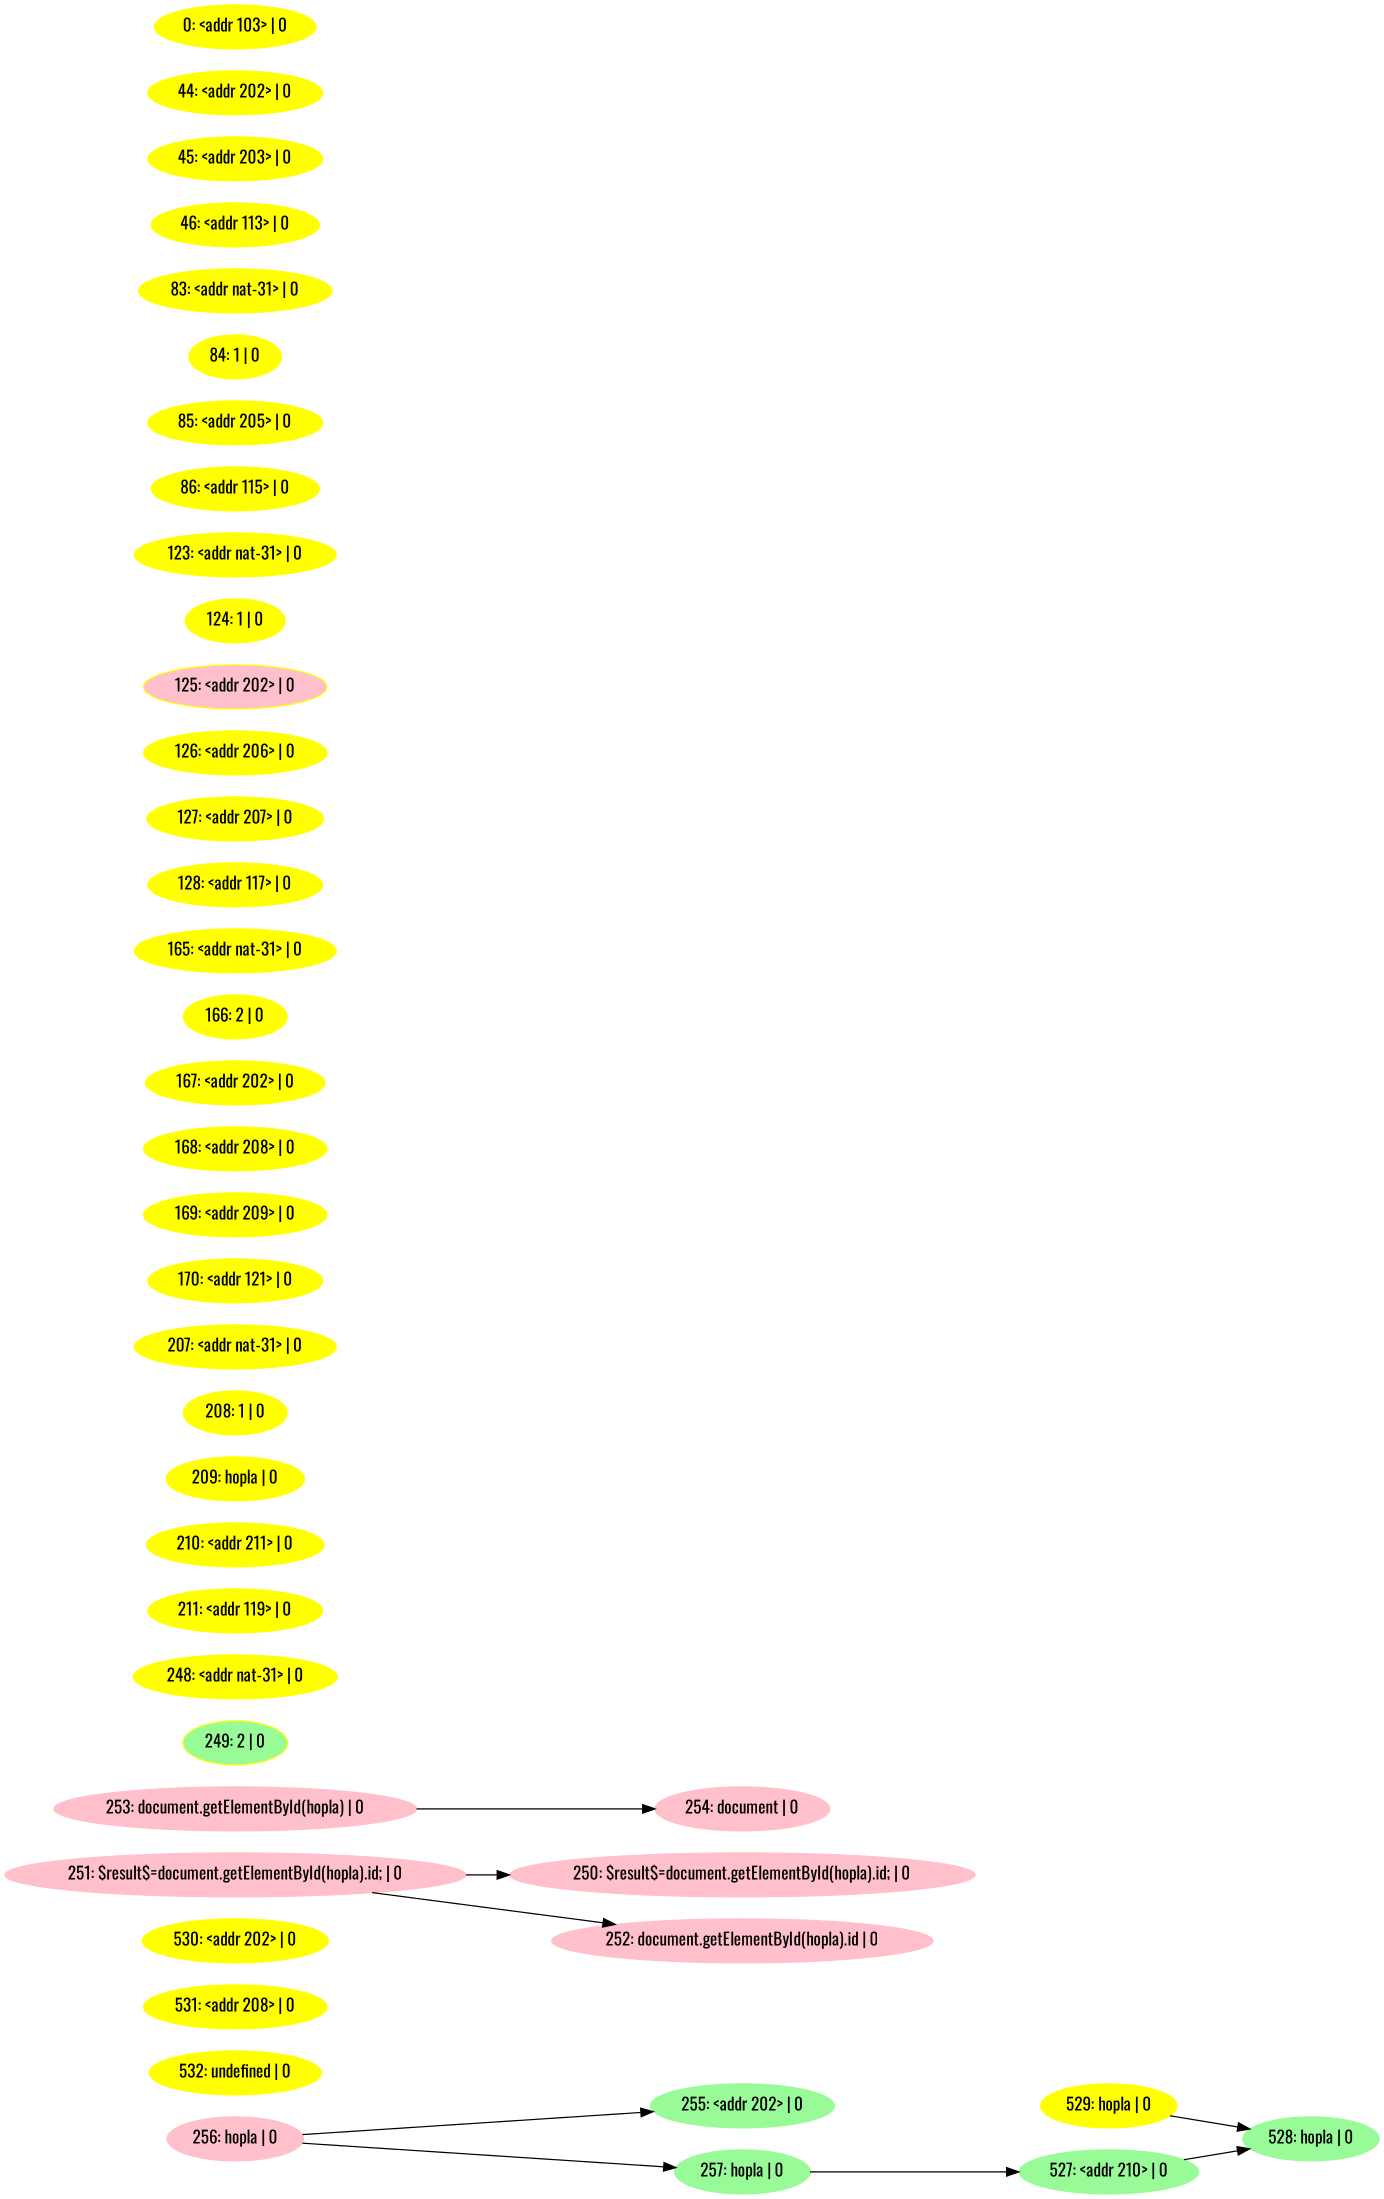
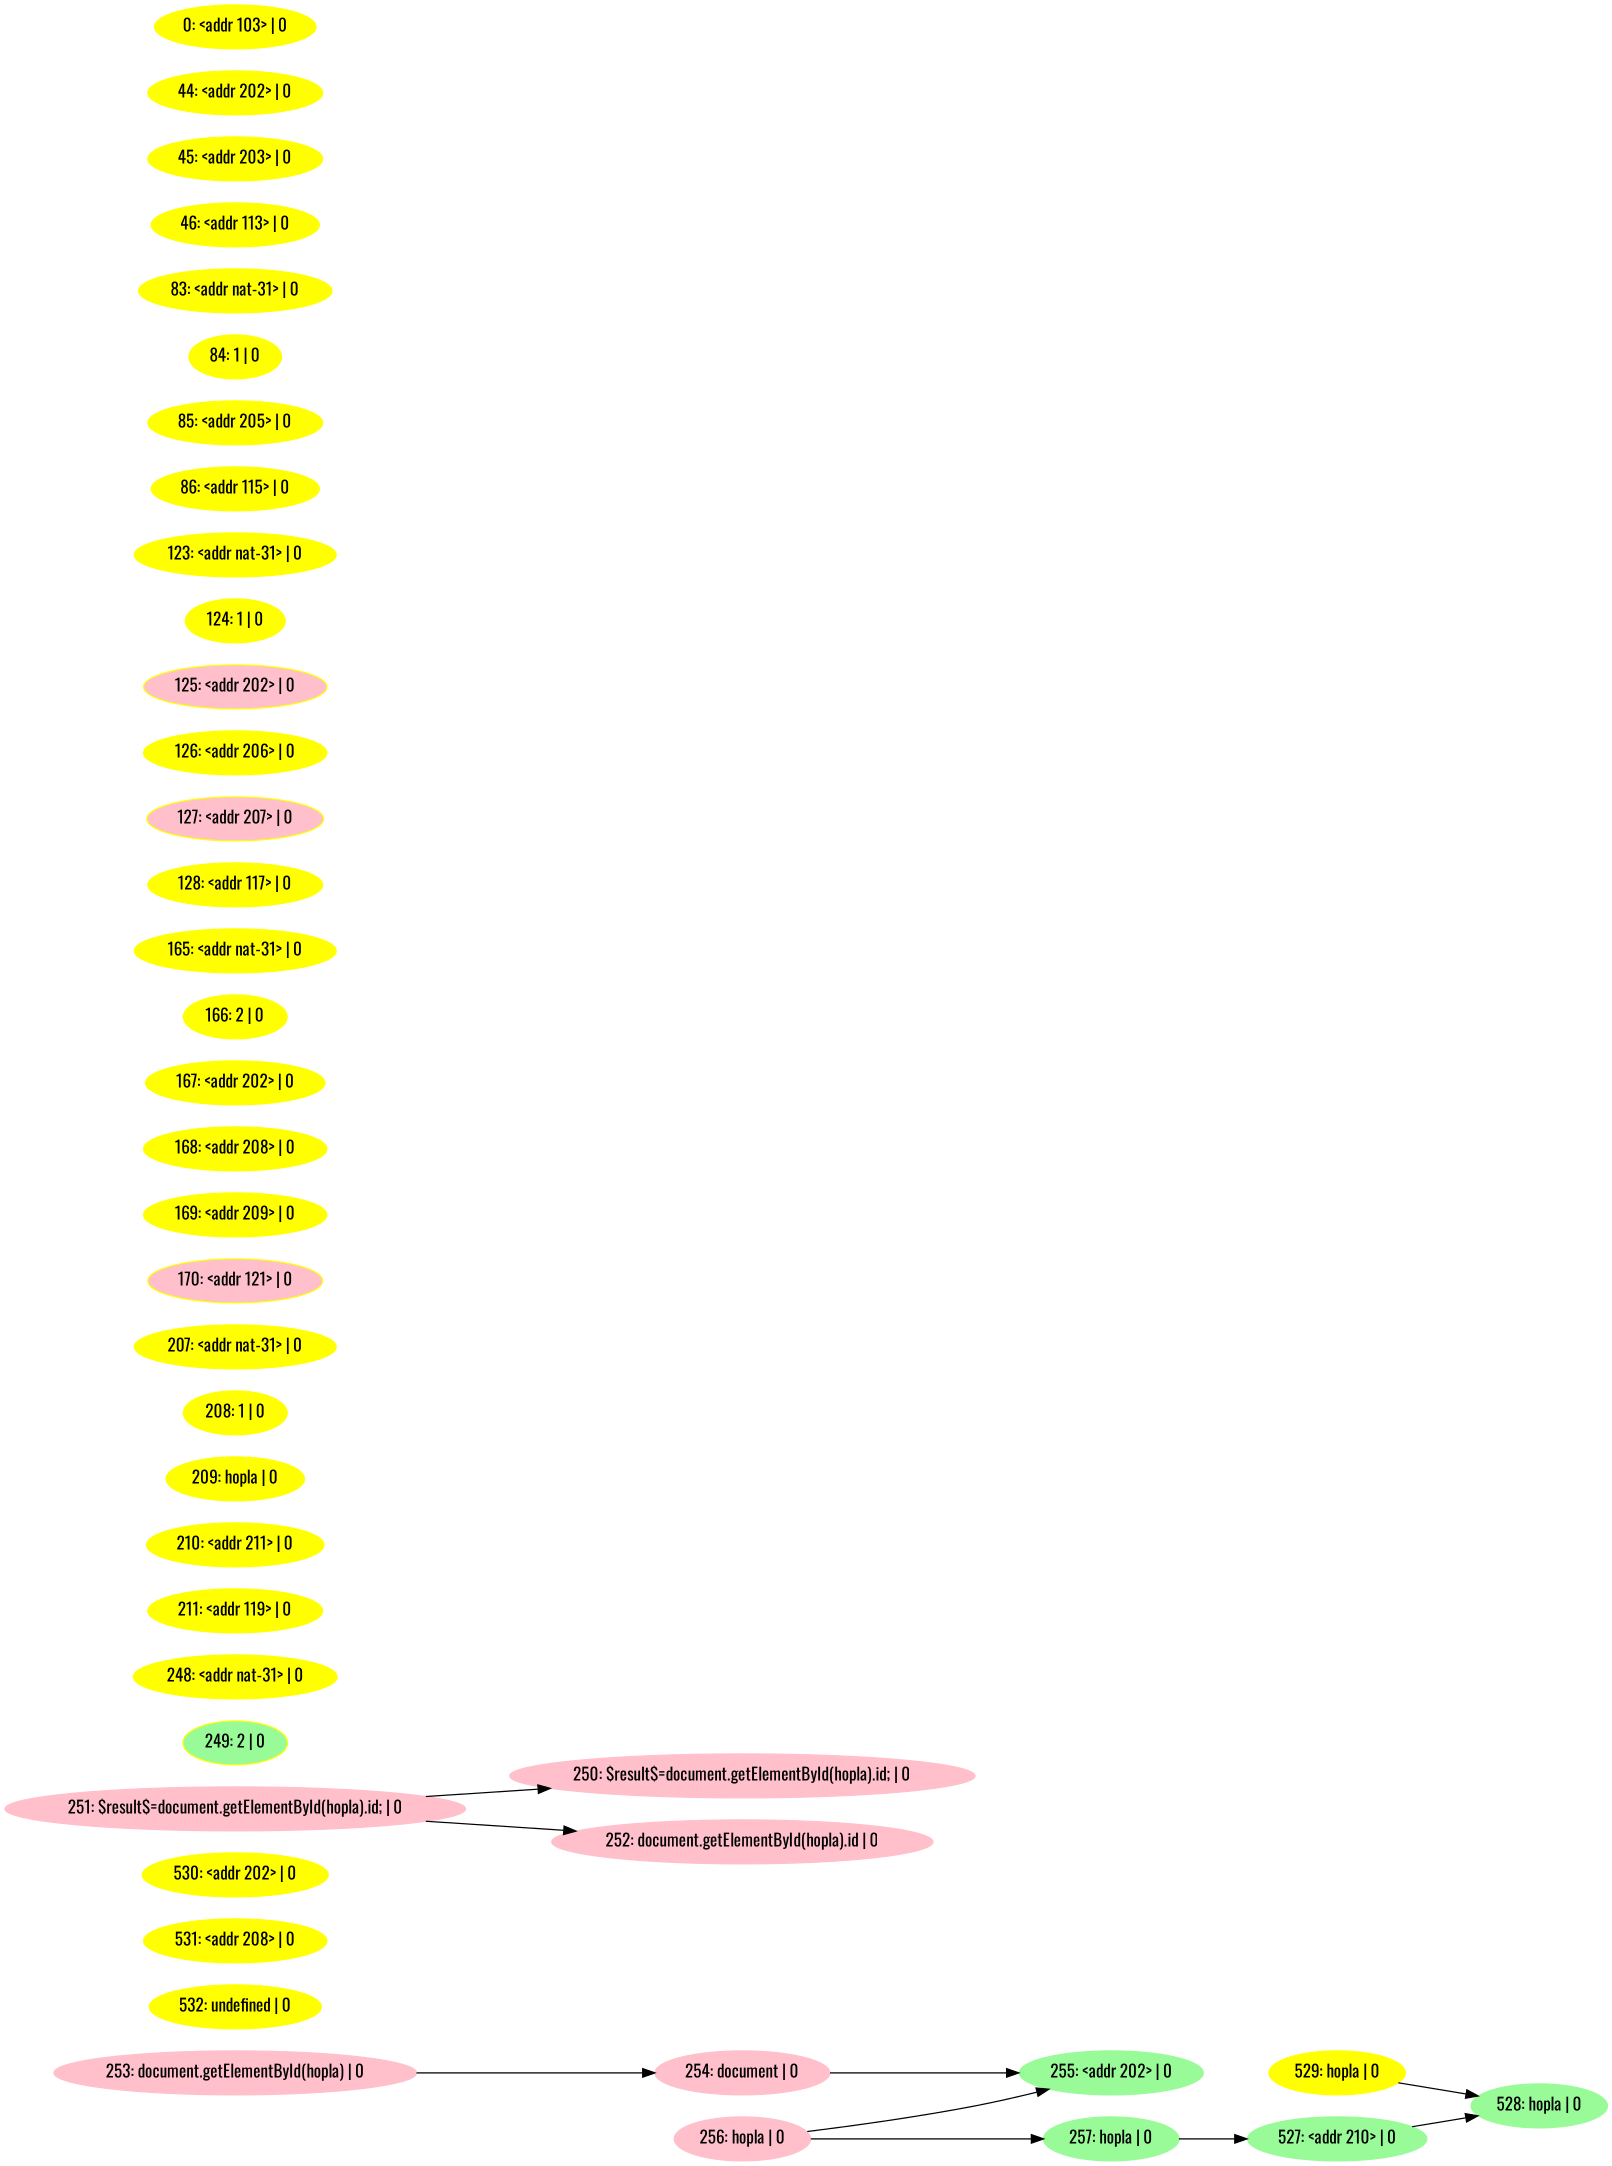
node "127: <addr 207> | 0": fillcolor yellow -> pink
node "170: <addr 121> | 0": fillcolor yellow -> pink
edge "254: document | 0" -> "255: <addr 202> | 0": added
